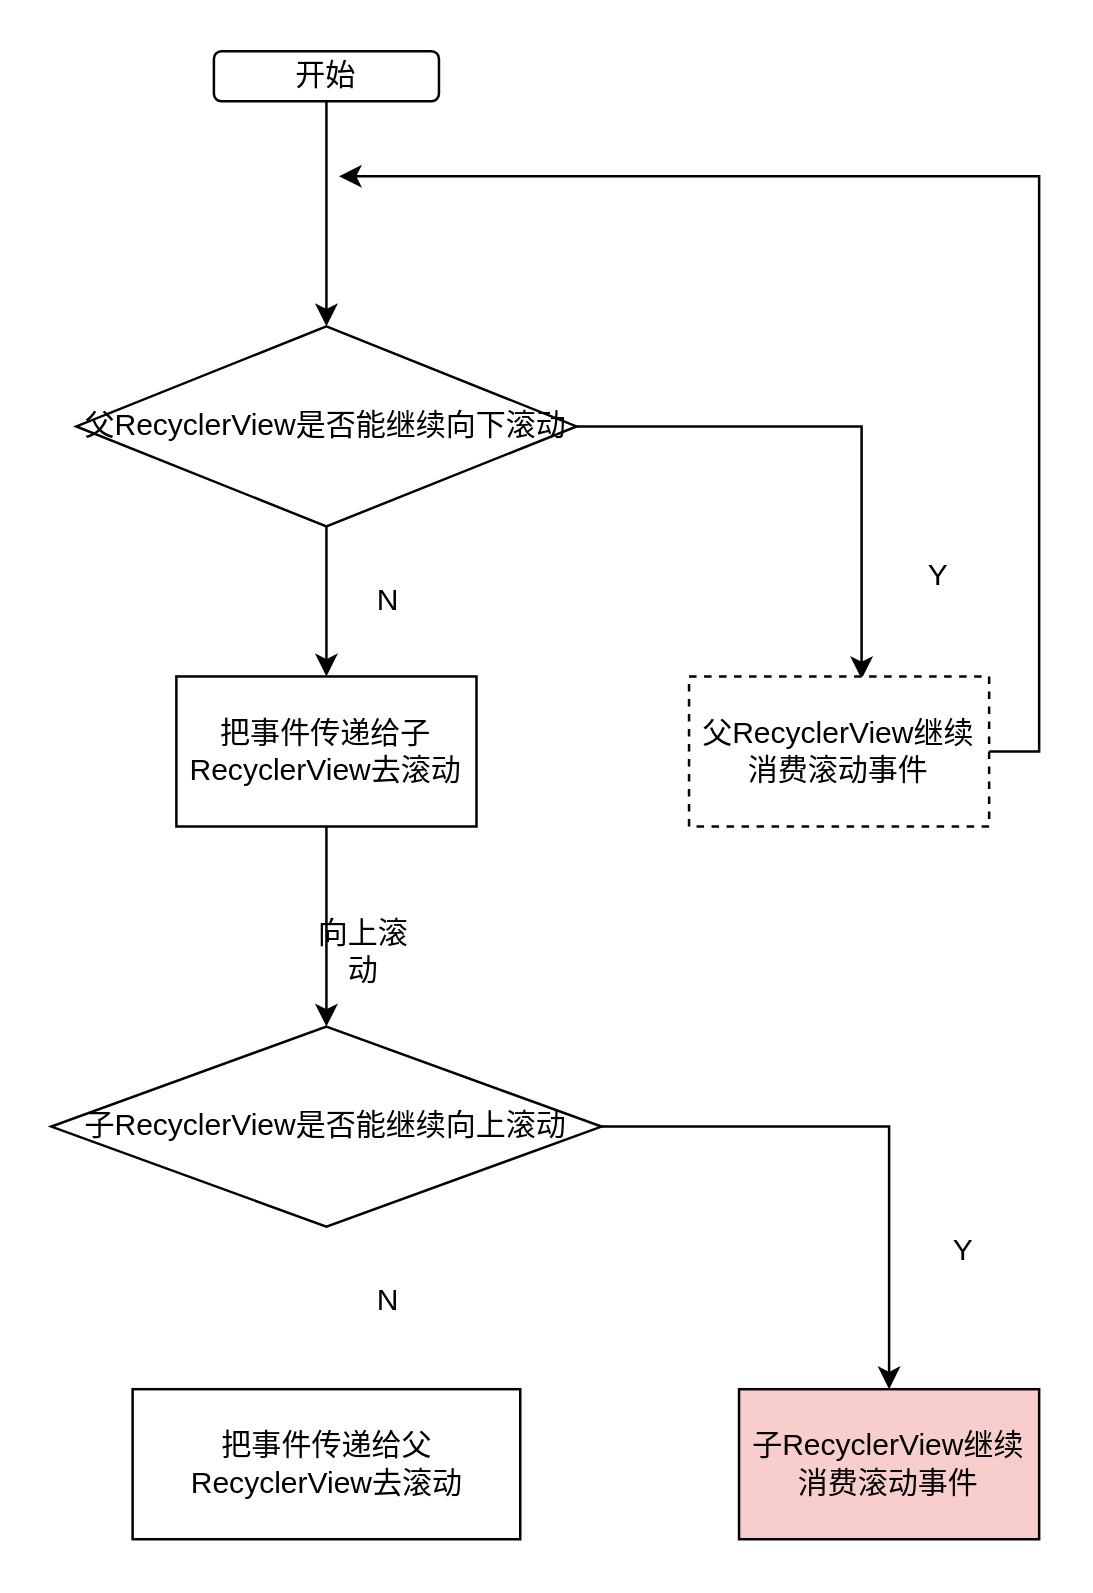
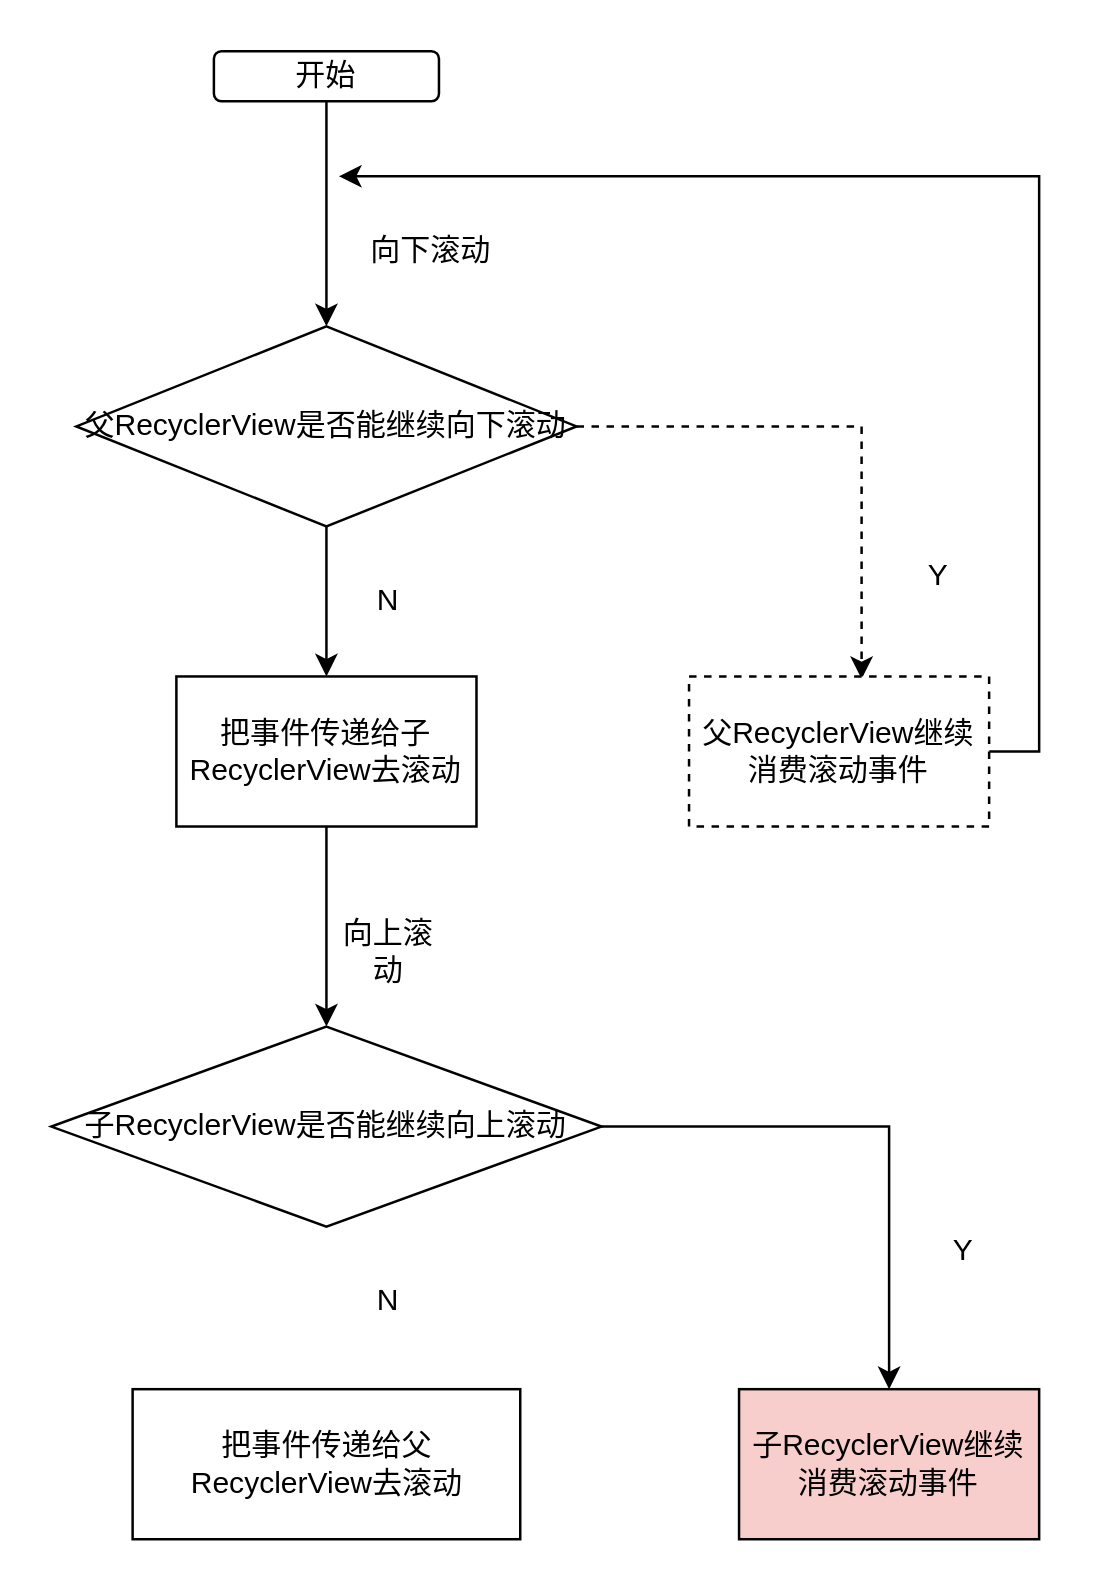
node "向下滚动": added
edge "父RecyclerView是否能继续向下滚动" -> "父RecyclerView继续消费滚动事件": style solid -> dashed
node "向上滚动": moved (364, 951) -> (389, 951)
